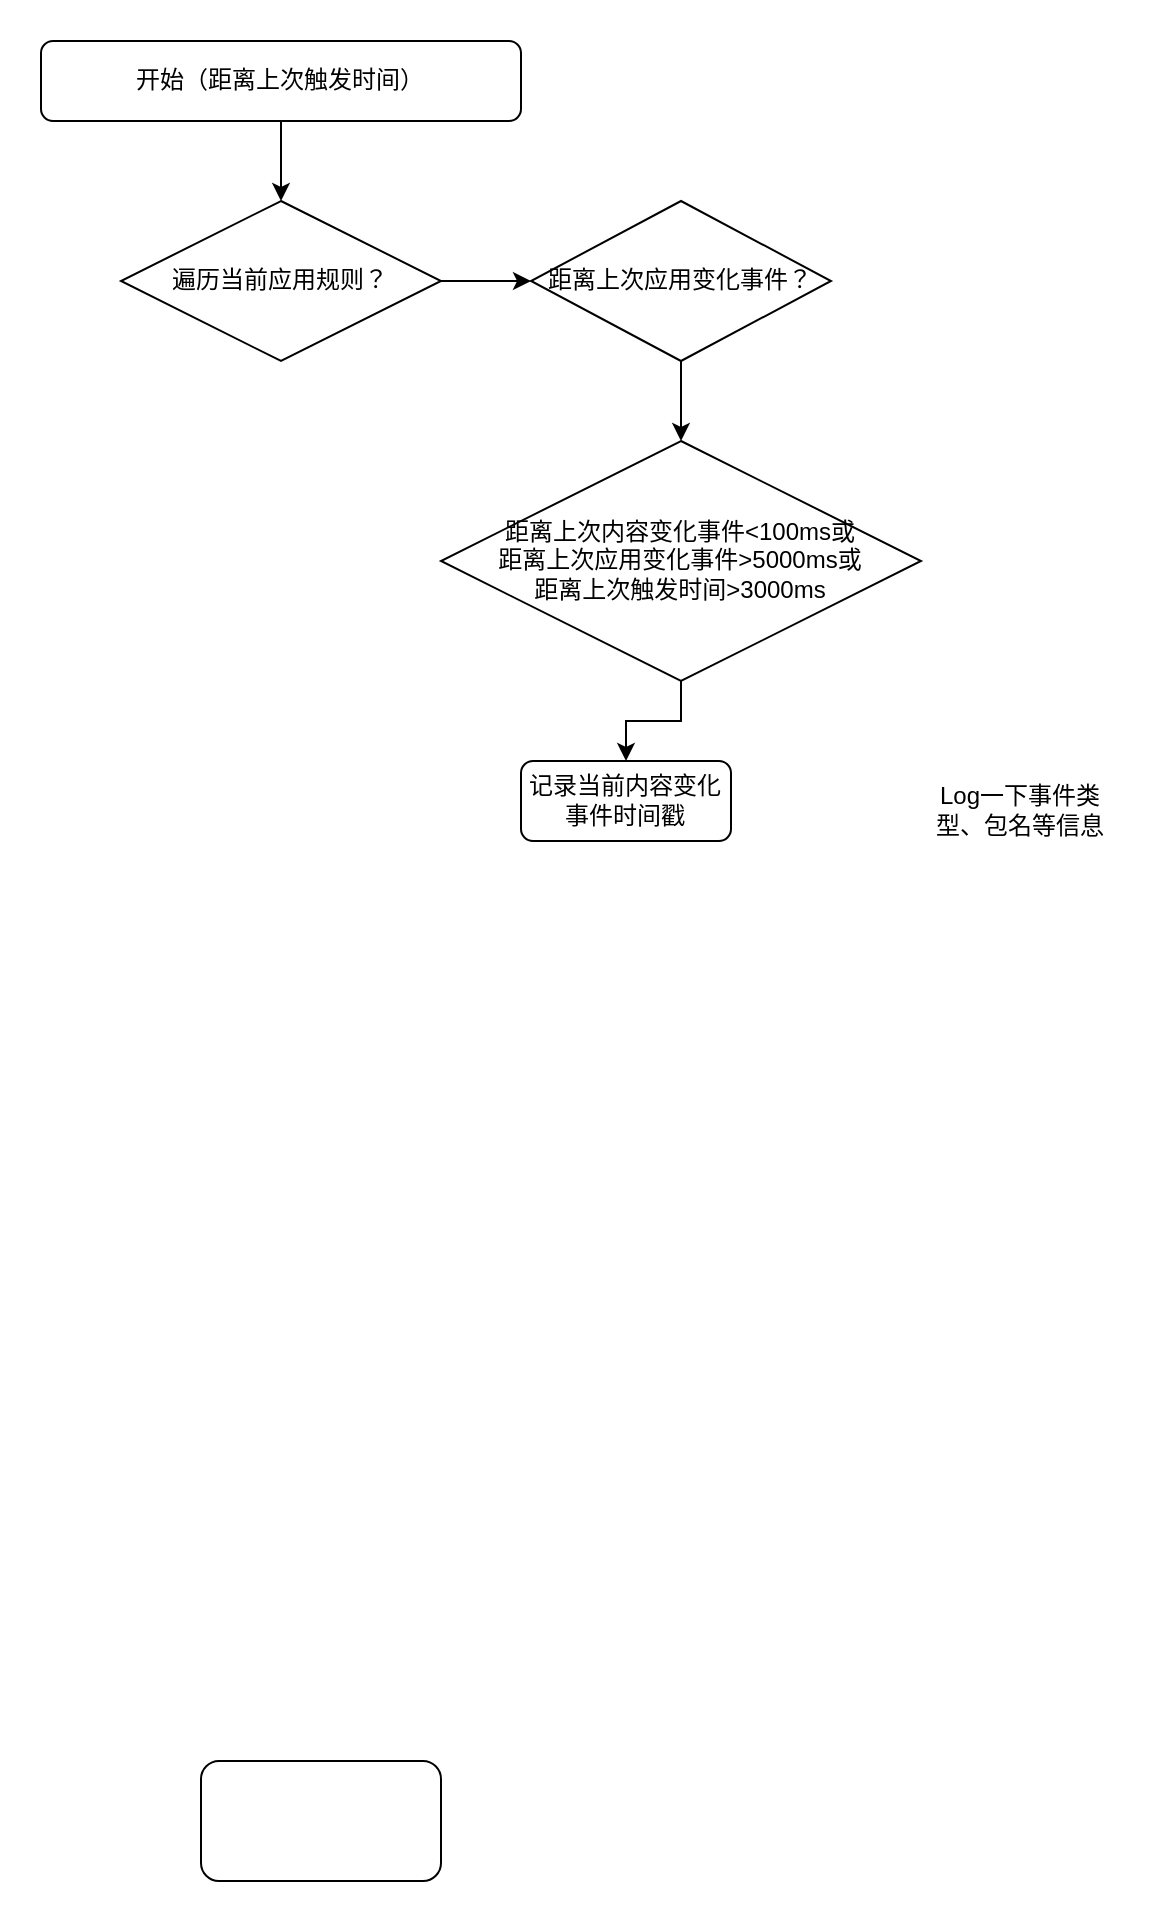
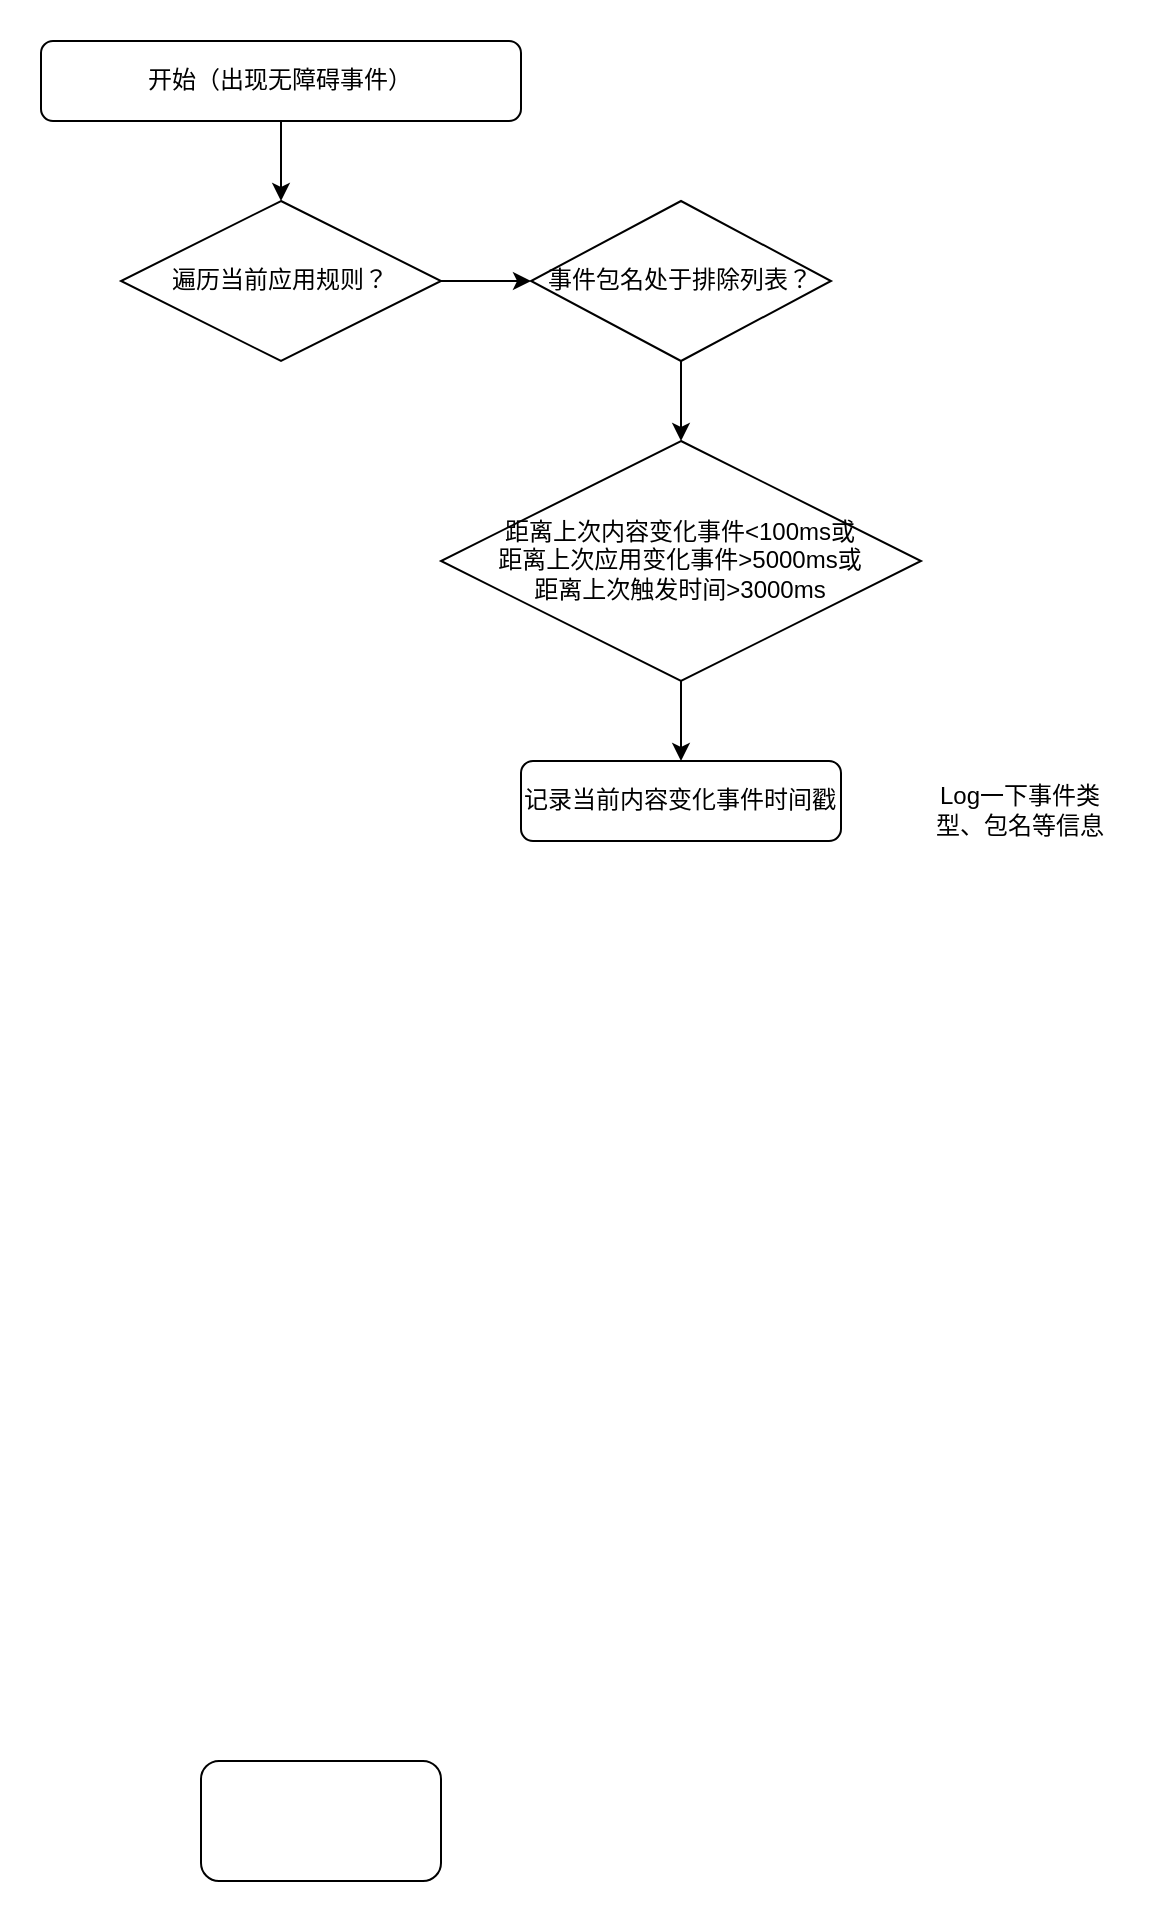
node "开始（距离上次触发时间）": label "开始（距离上次触发时间）" -> "开始（出现无障碍事件）"
node "距离上次应用变化事件？": label "距离上次应用变化事件？" -> "事件包名处于排除列表？"
node "记录当前内容变化事件时间戳": size 210x80 -> 320x80
